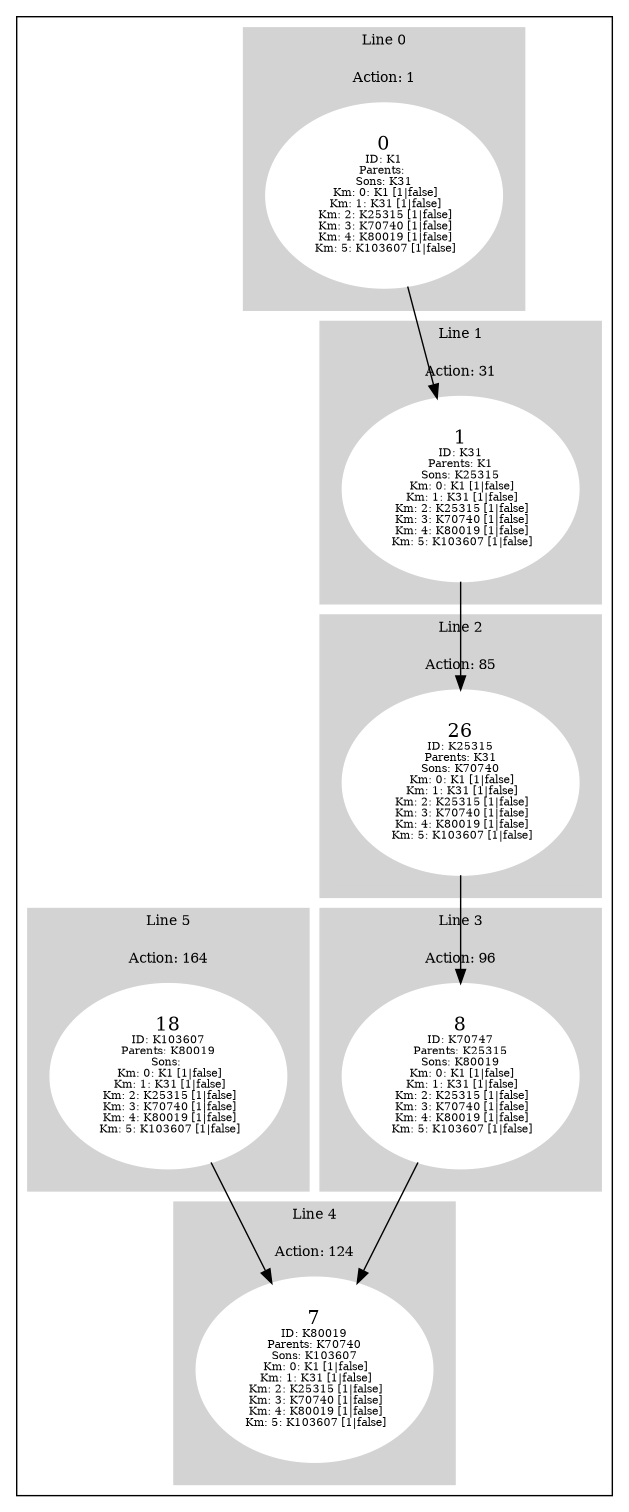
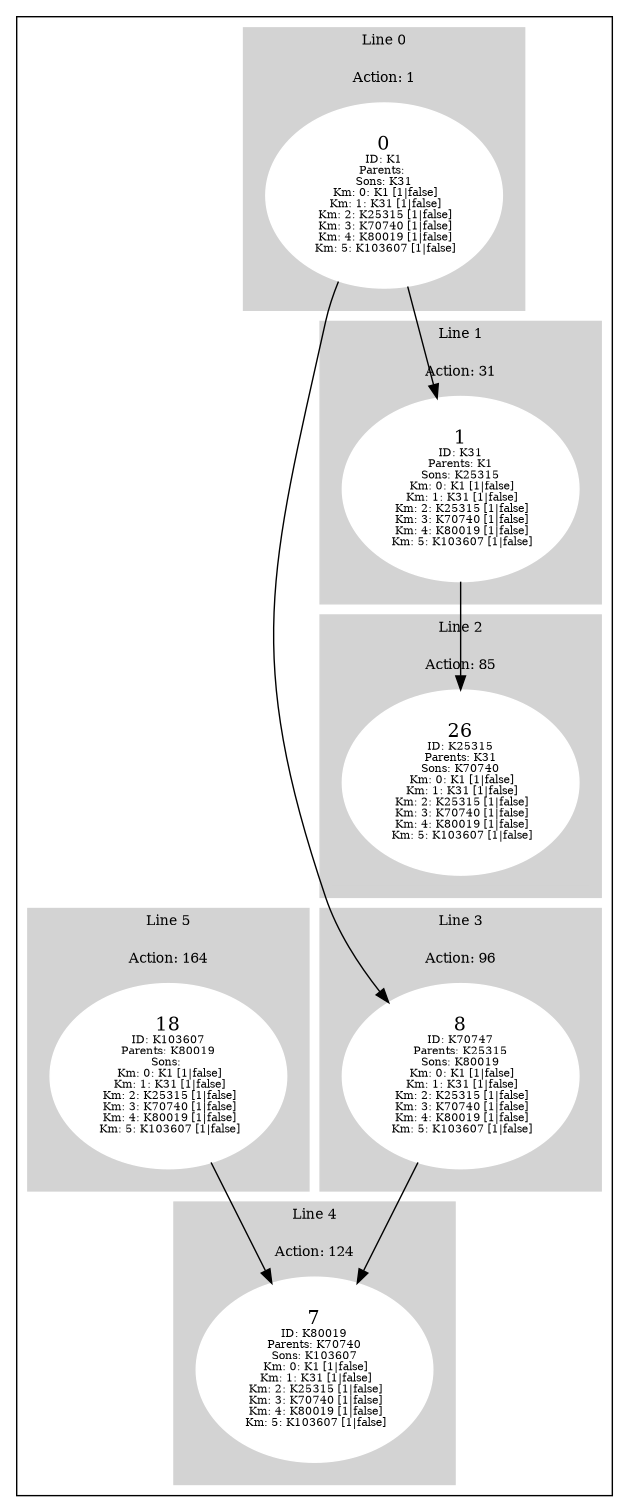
edge "26" -> "8": now "0" -> "8"
